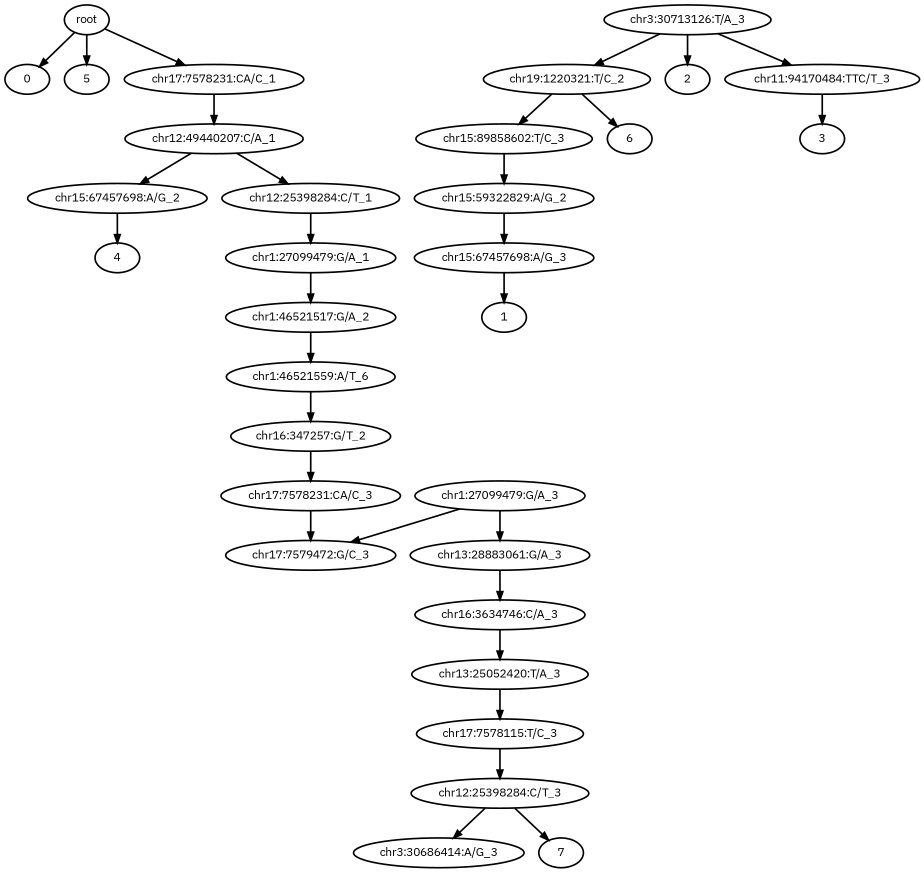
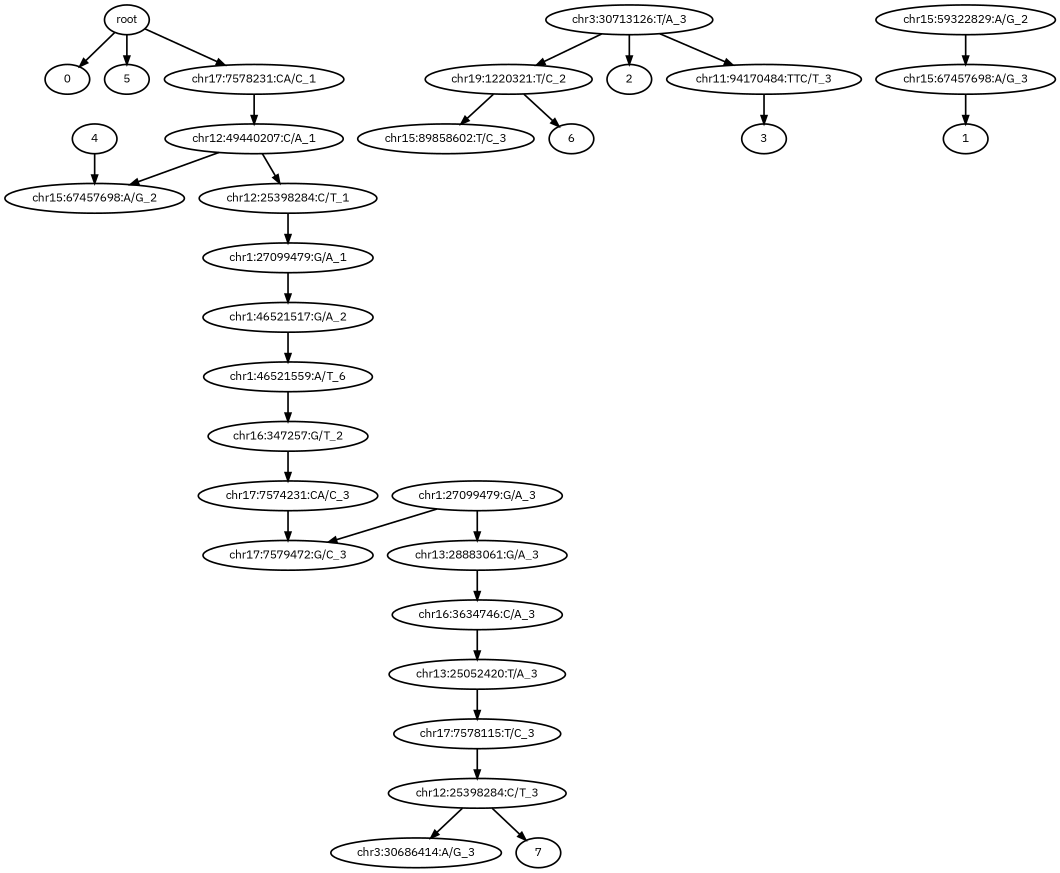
edge "chr15:89858602:T/C_3" -> "chr15:59322829:A/G_2": removed
edge "chr15:67457698:A/G_2" -> "4": reversed
node "chr17:7578231:CA/C_3": label "chr17:7578231:CA/C_3" -> "chr17:7574231:CA/C_3"
